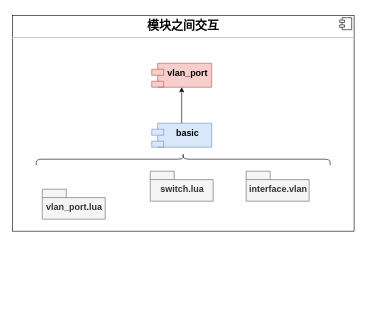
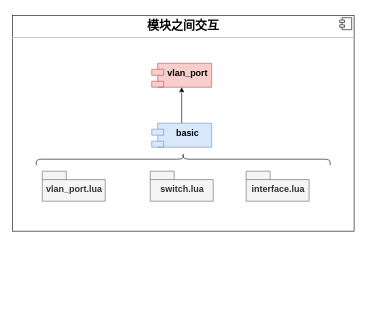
node "interface.vlan": label "interface.vlan" -> "interface.lua"
node "vlan_port.lua": moved (74, 204) -> (74, 186)
